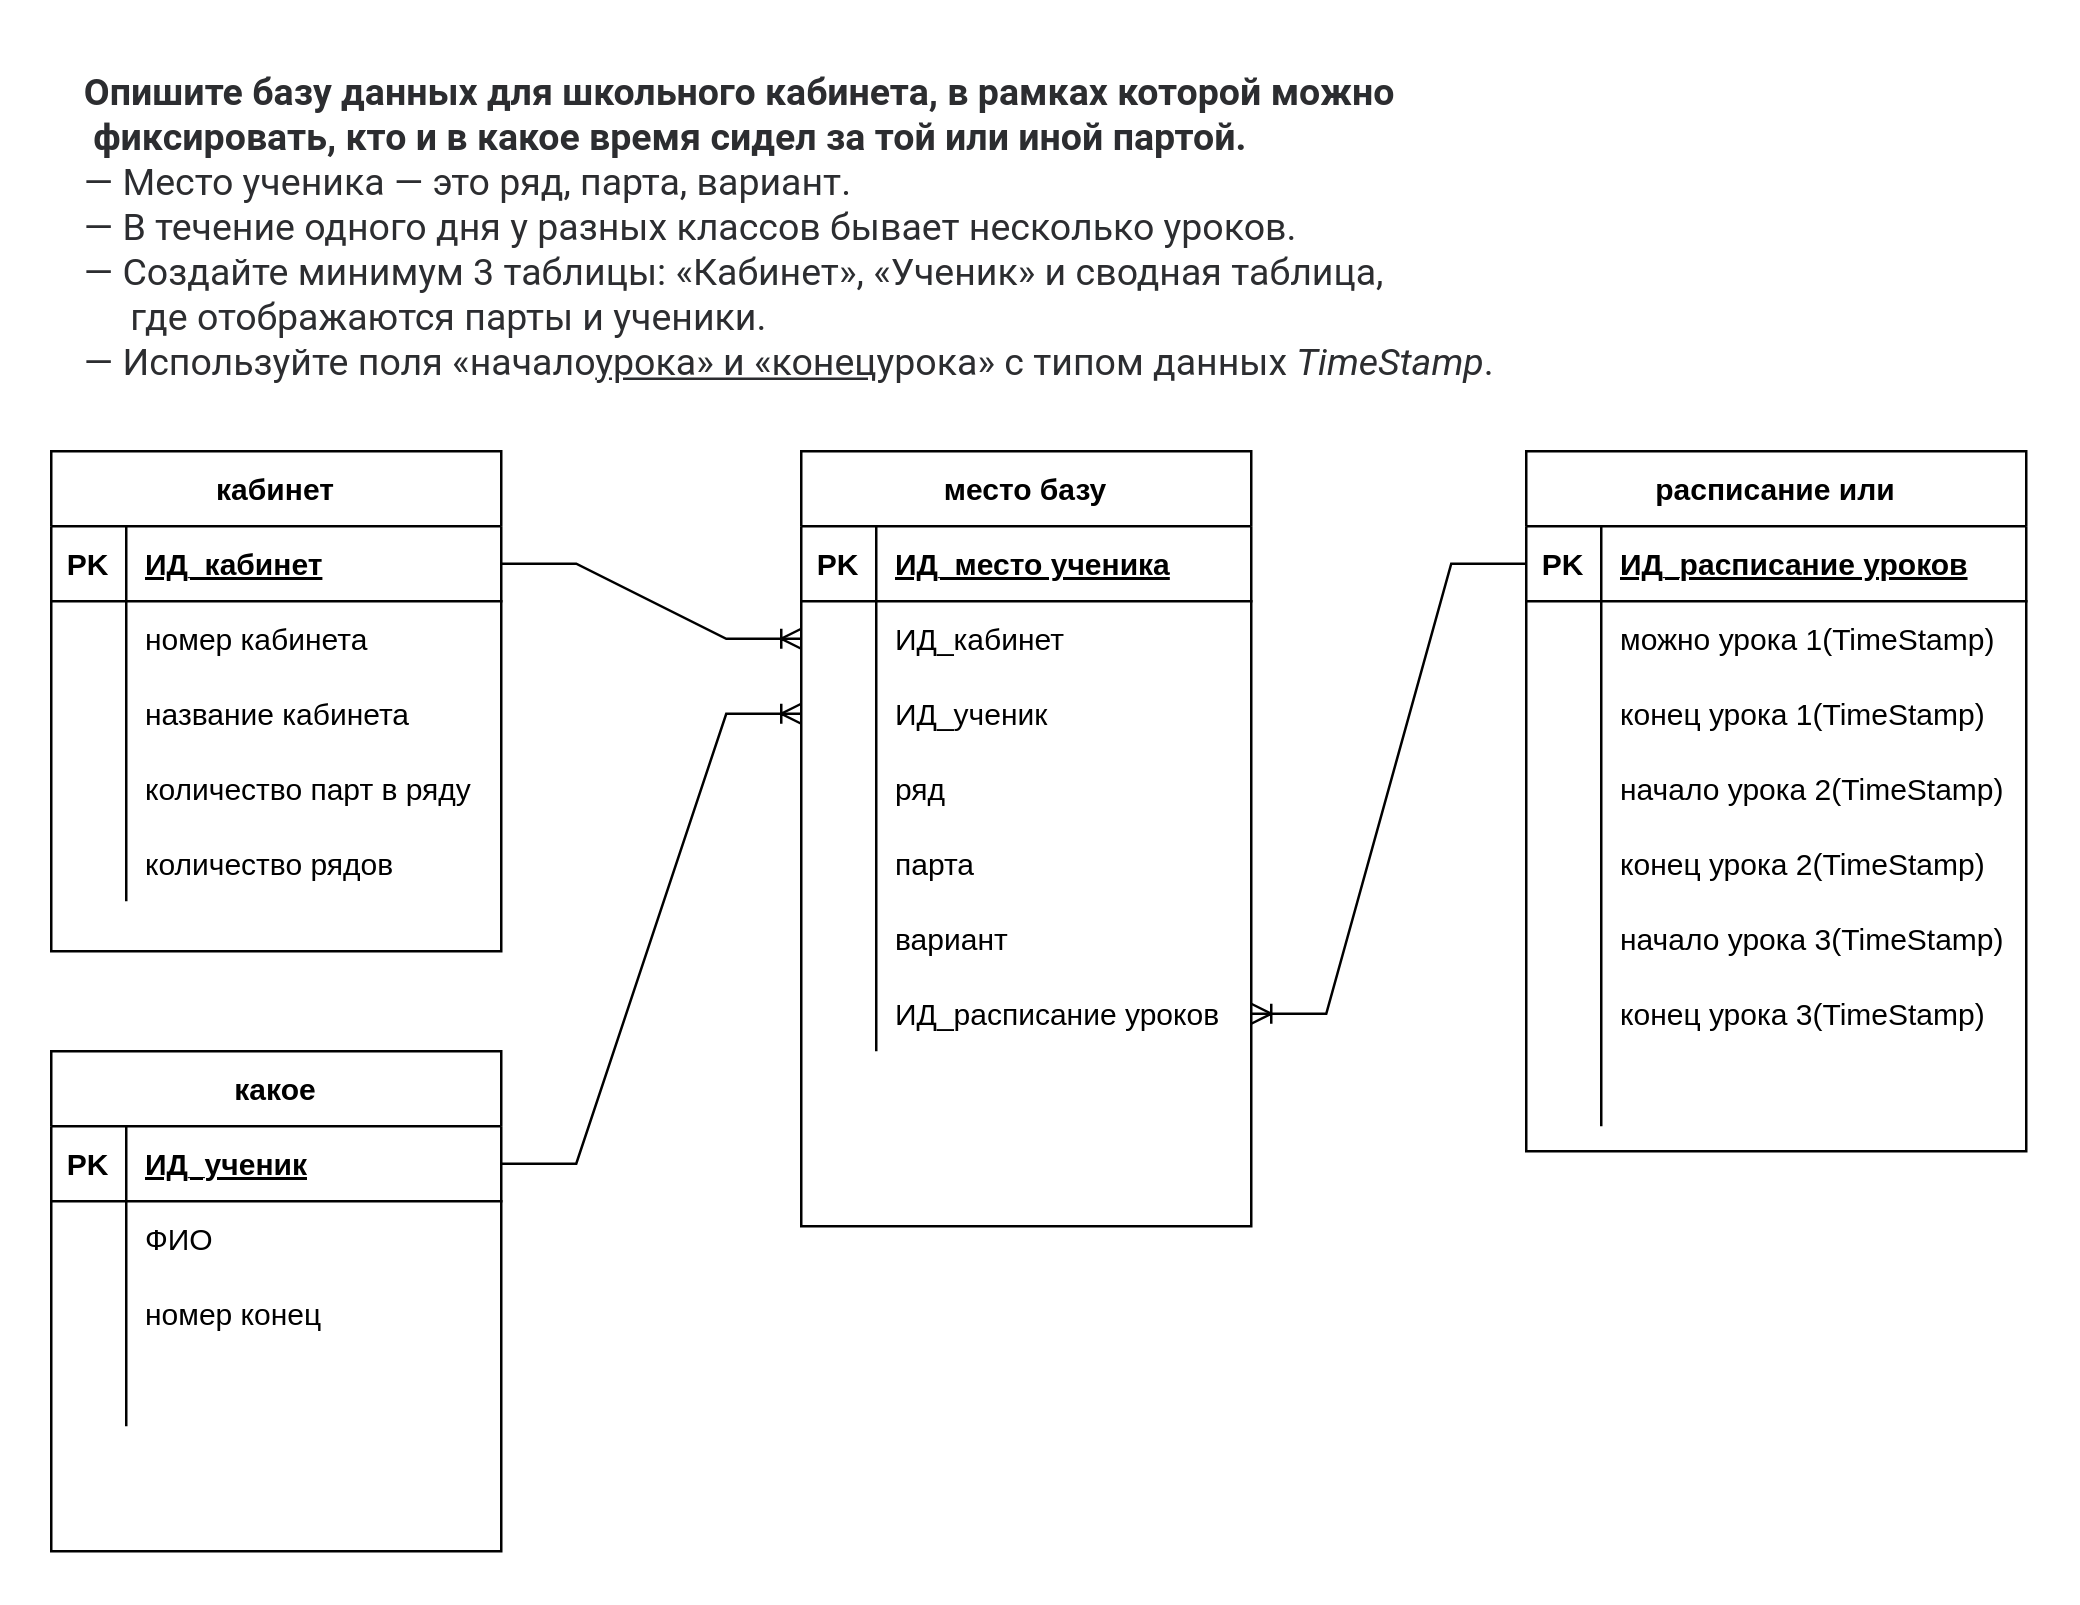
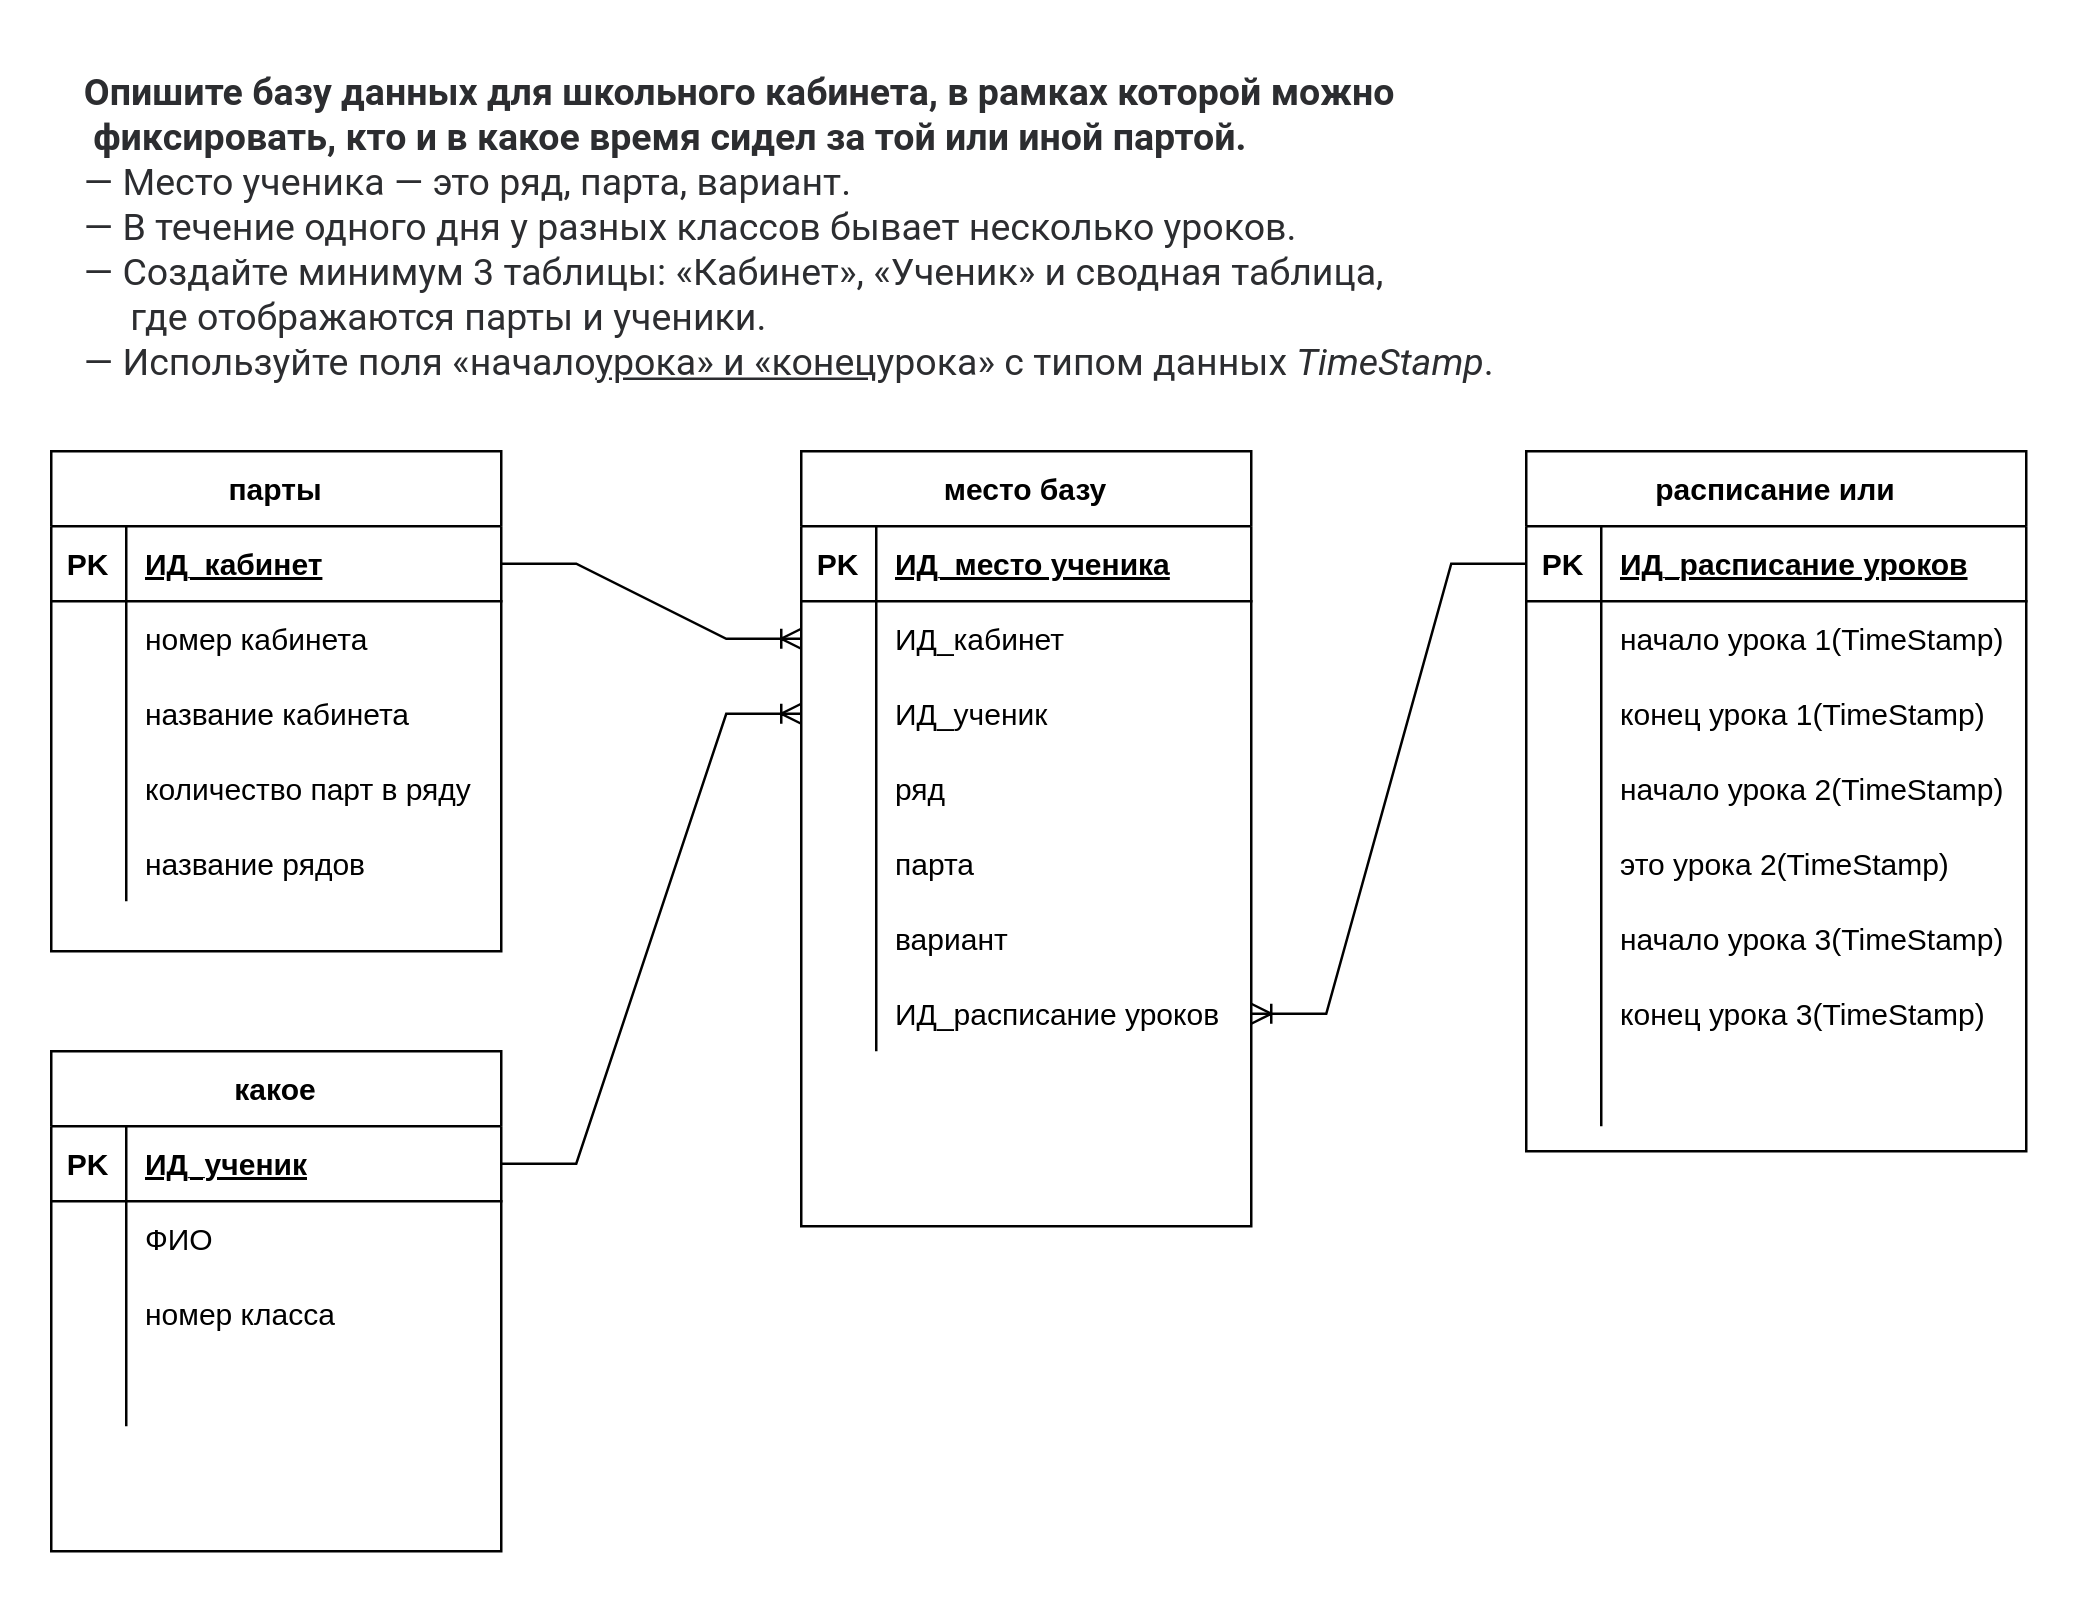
node "кабинет": label "кабинет" -> "парты"
node "можно урока 1(TimeStamp)": label "можно урока 1(TimeStamp)" -> "начало урока 1(TimeStamp)"
node "количество рядов": label "количество рядов" -> "название рядов"
node "конец урока 2(TimeStamp)": label "конец урока 2(TimeStamp)" -> "это урока 2(TimeStamp)"
node "номер конец": label "номер конец" -> "номер класса"
